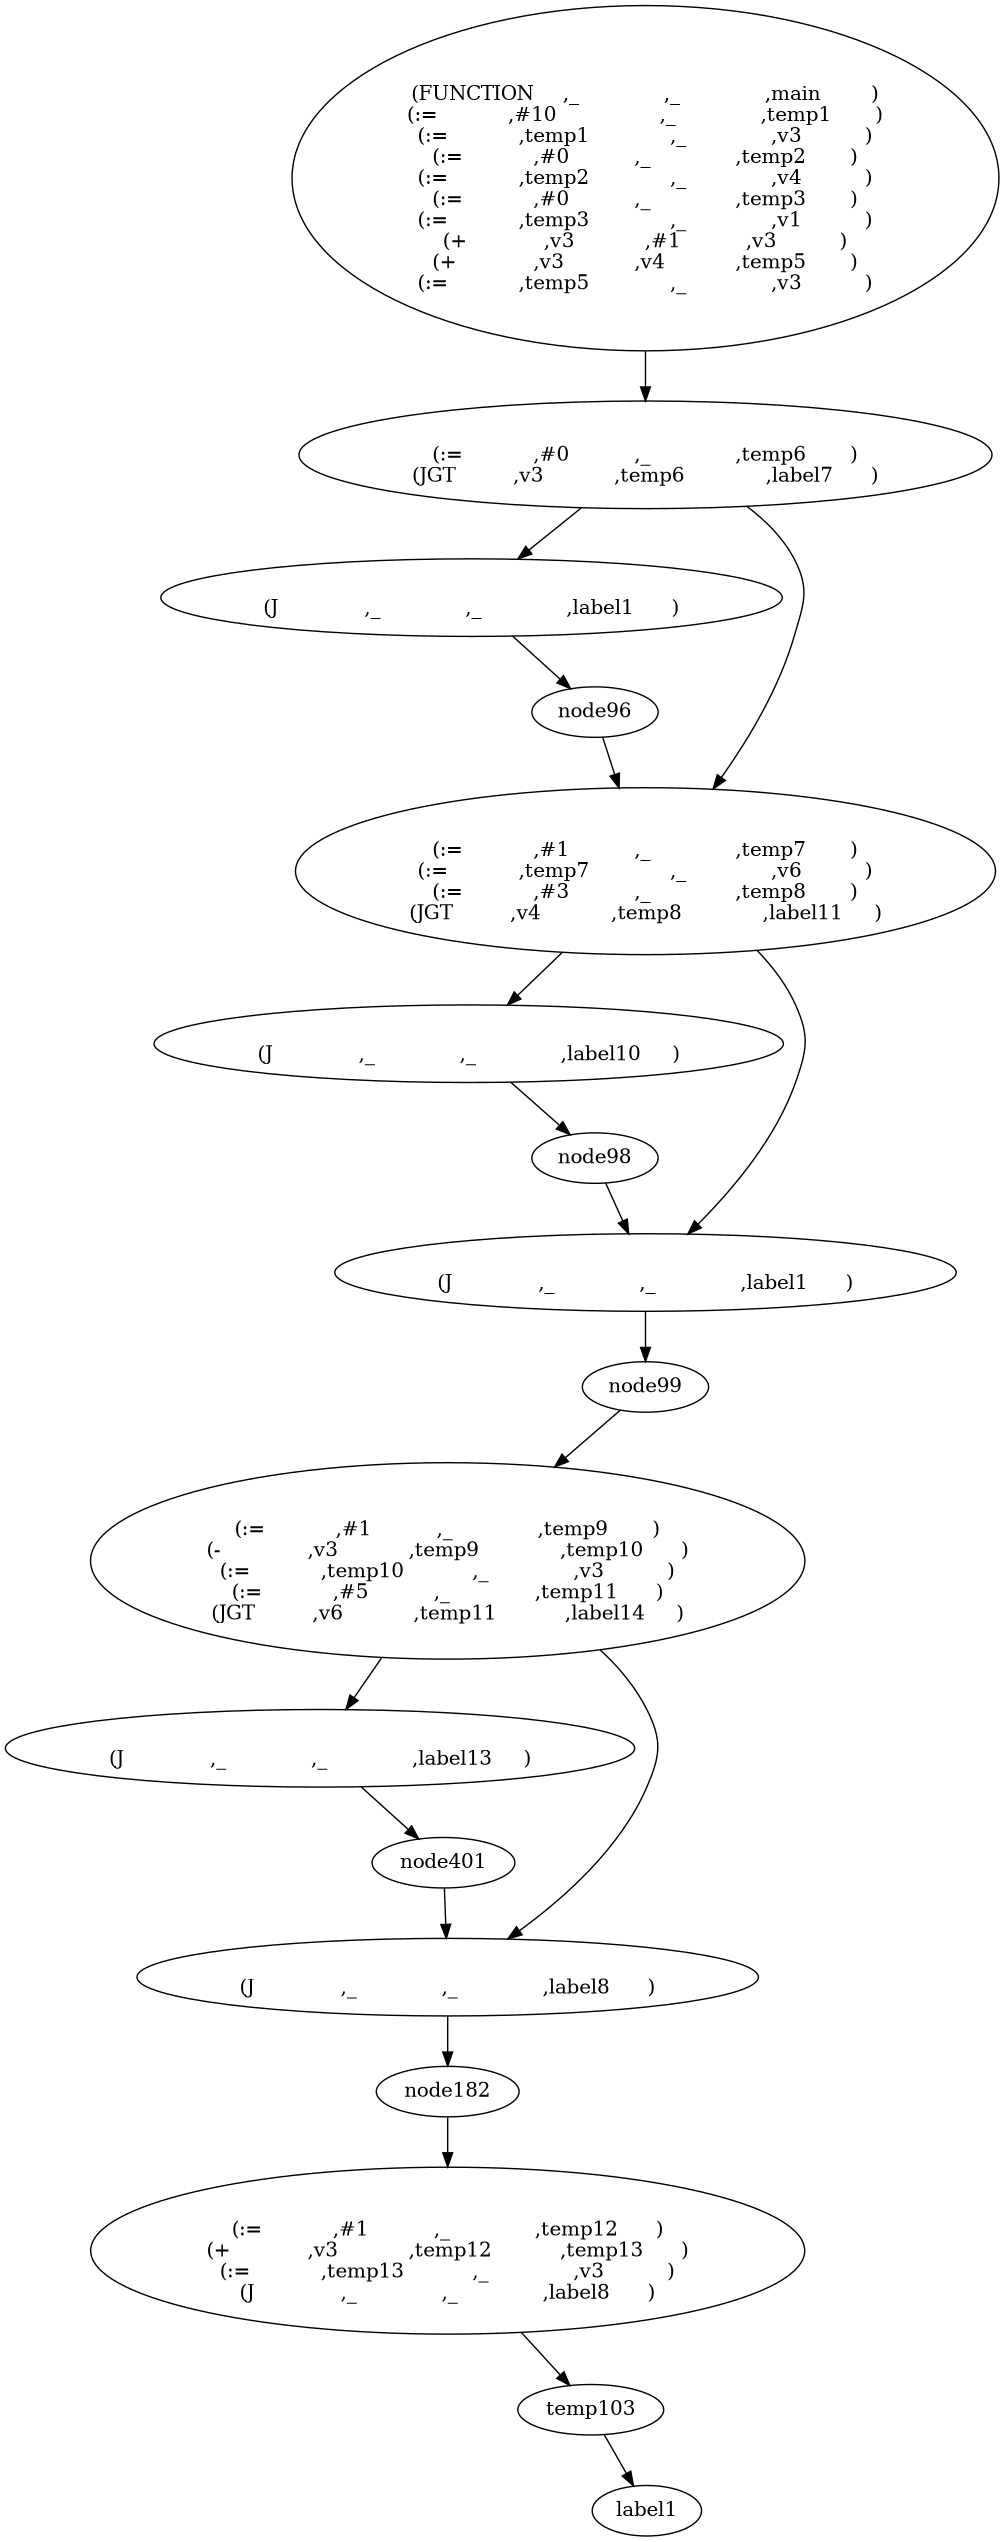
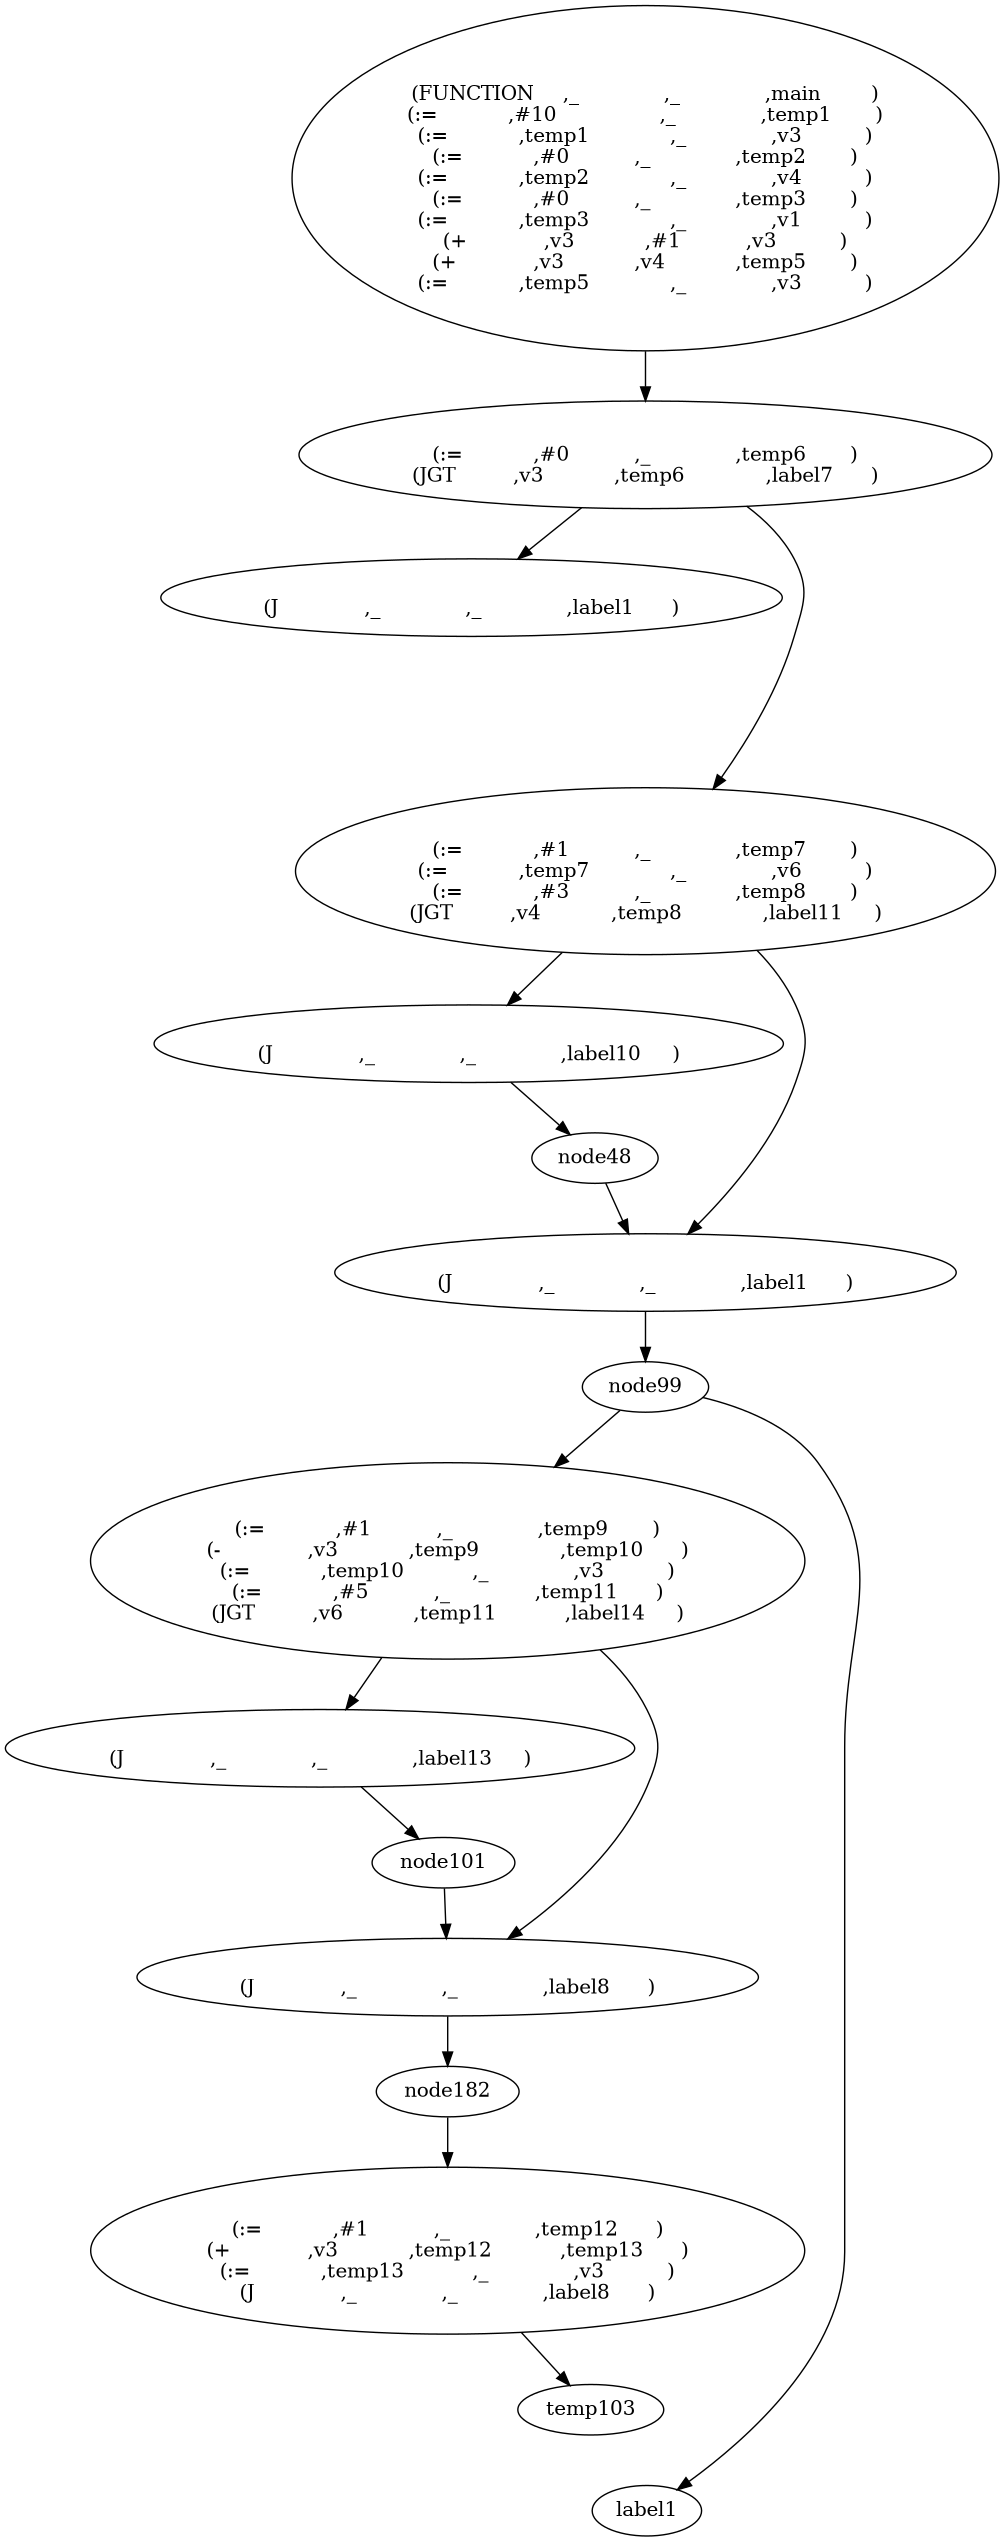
node "node96": removed
node "node98": label "node98" -> "node48"
node "node401": label "node401" -> "node101"
edge "temp103" -> "label1": now "node99" -> "label1"
